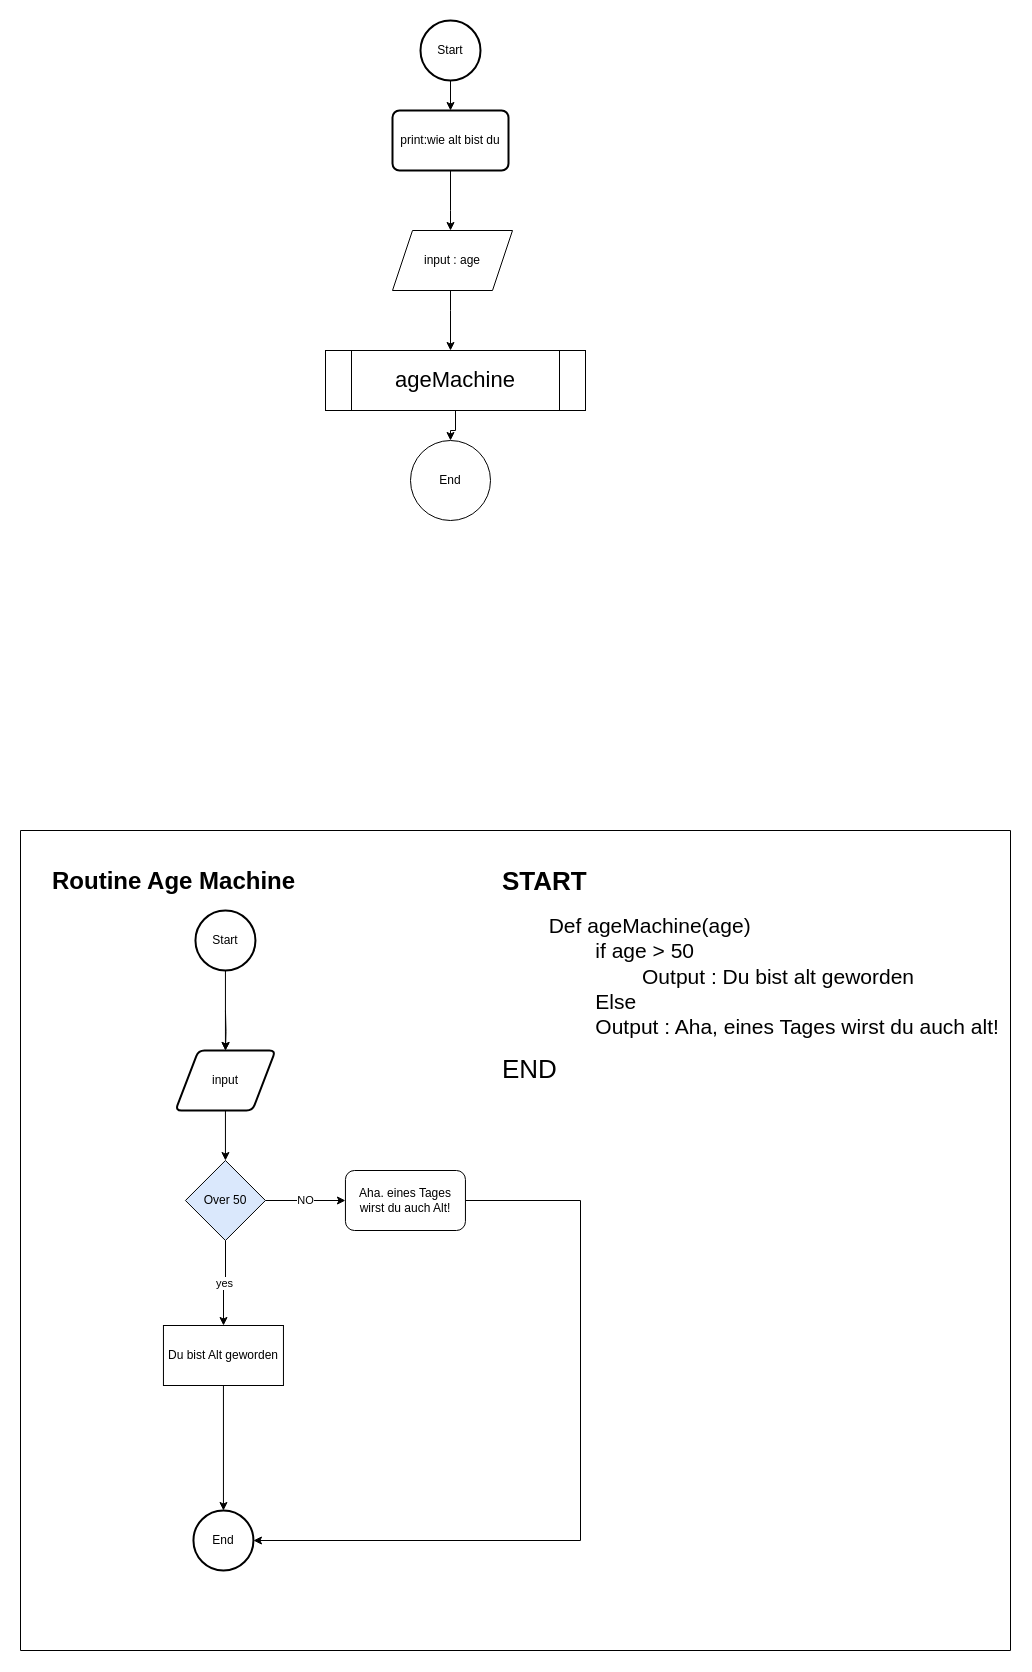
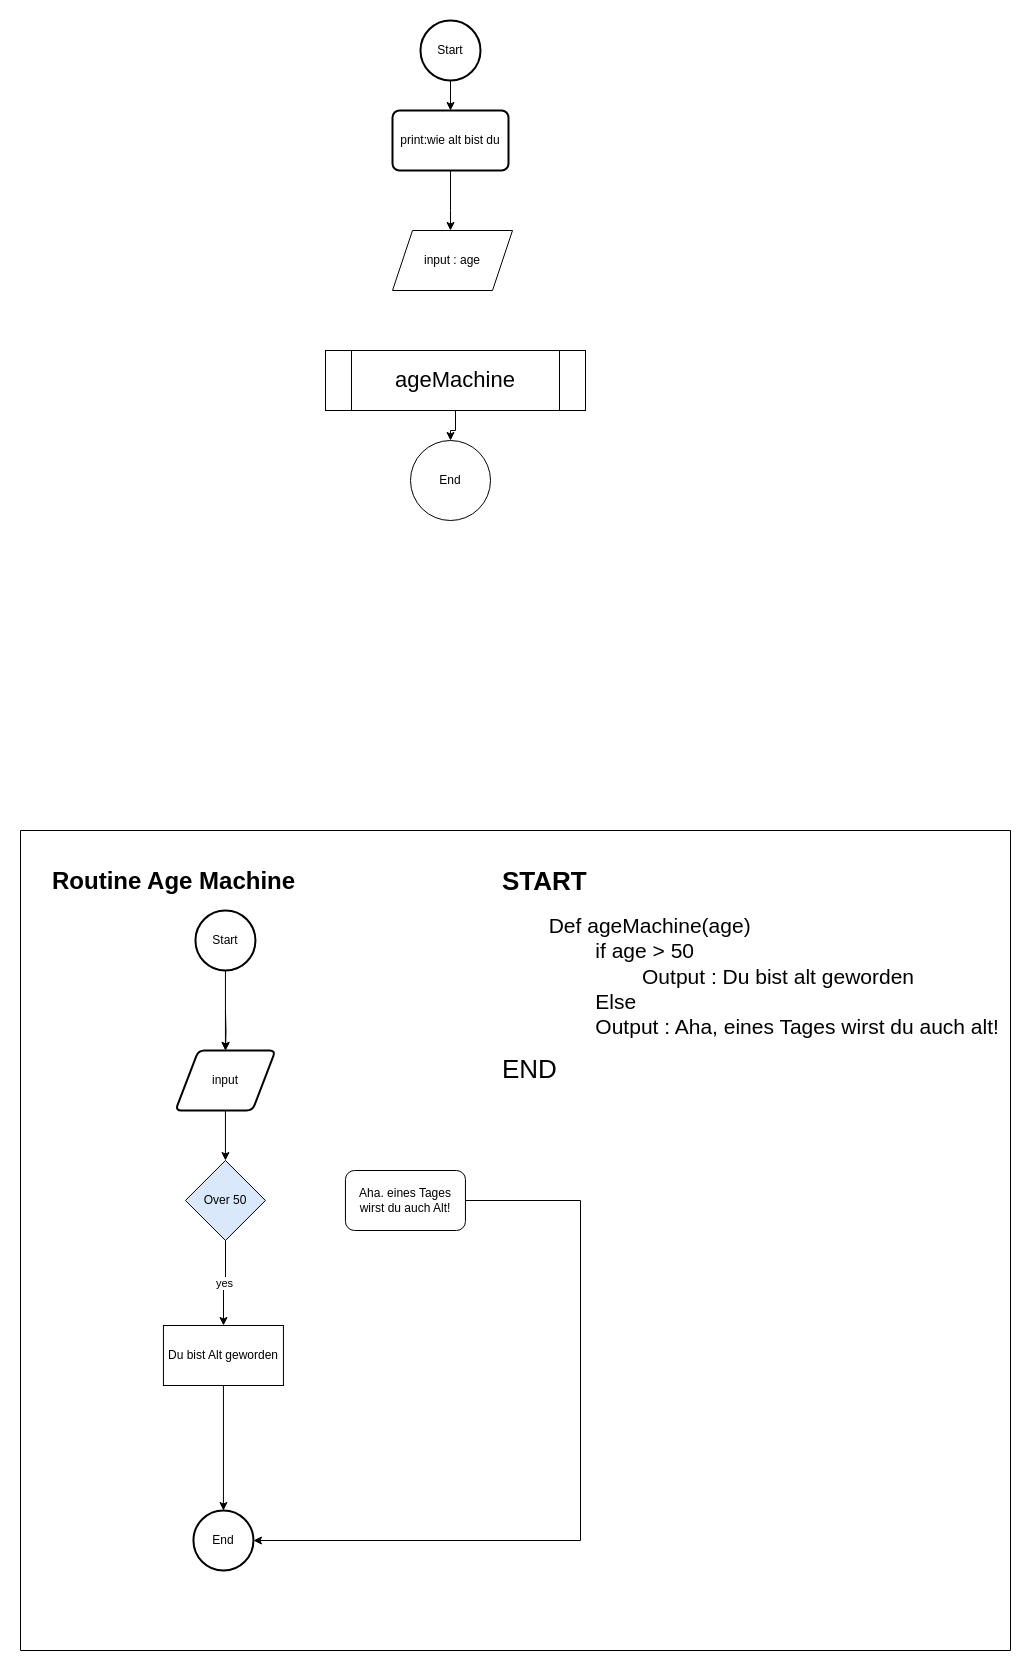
edge "input : age" -> "ageMachine": removed
edge "Over 50" -> "Aha. eines Tages wirst du auch Alt!": removed, label "NO"
